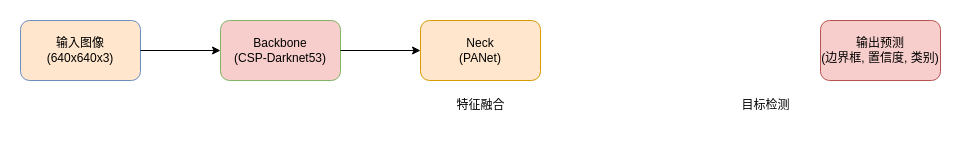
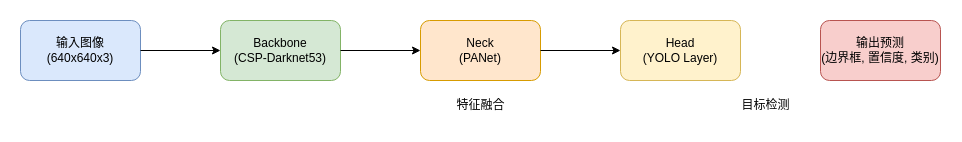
node "输入图像 (640x640x3)": fillcolor #ffe6cc -> #dae8fc
node "Backbone (CSP-Darknet53)": fillcolor #f8cecc -> #d5e8d4
edge "Neck (PANet)" -> "Head (YOLO Layer)": added
node "Head (YOLO Layer)": added
